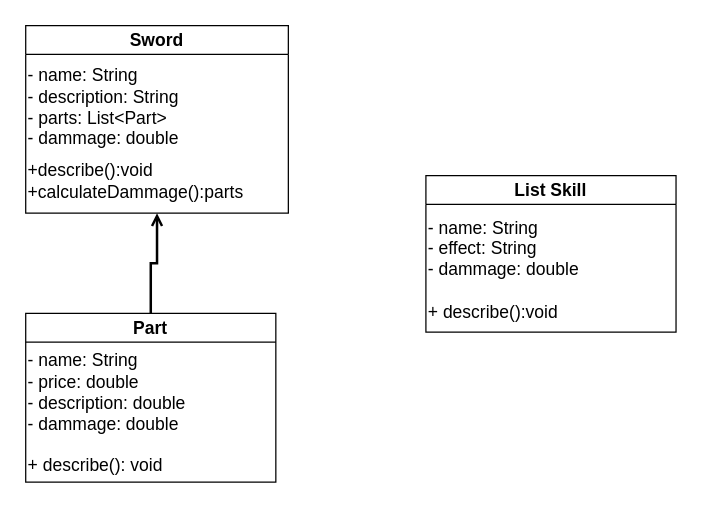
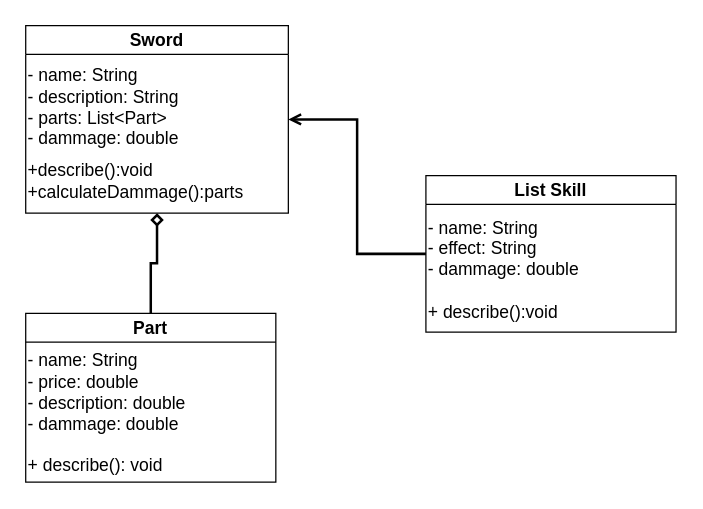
edge "List Skill" -> "Sword": added
edge "Part" -> "Sword": arrowhead open -> diamond
